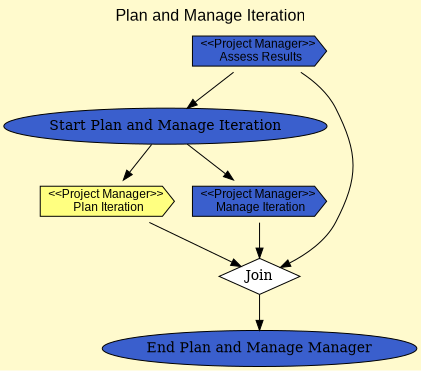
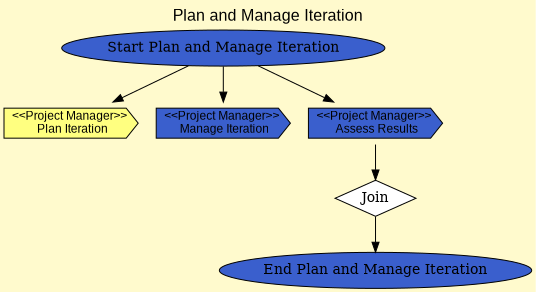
edge "<<Project Manager>> Assess Results" -> "Start Plan and Manage Iteration": reversed
edge "<<Project Manager>> Manage Iteration" -> "Join": removed
edge "<<Project Manager>> Plan Iteration" -> "Join": removed
node "End Plan and Manage Manager": label "End Plan and Manage Manager" -> "End Plan and Manage Iteration"
